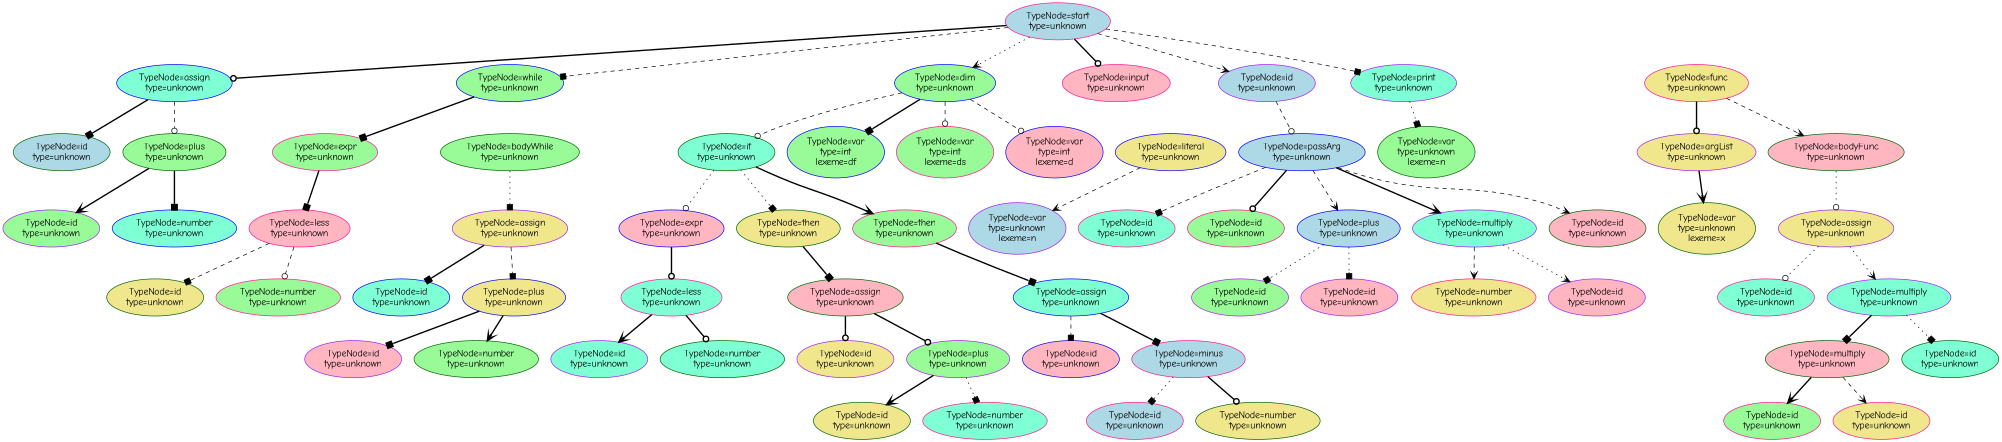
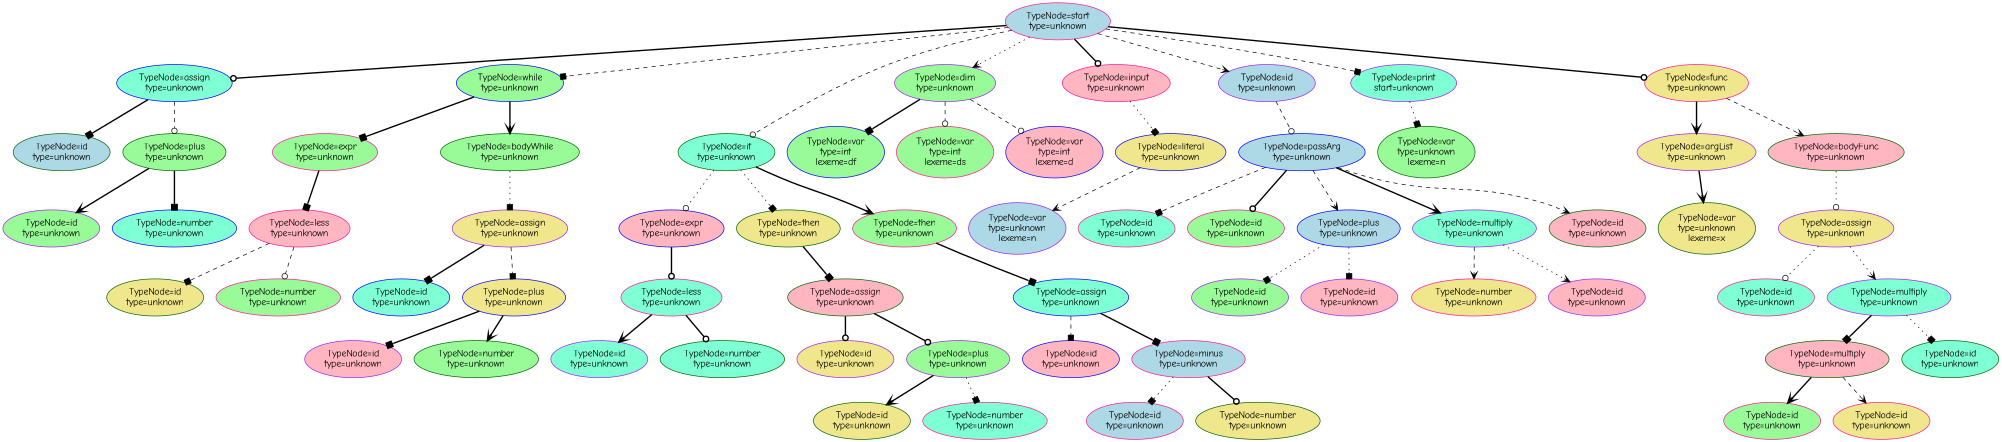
edge "TypeNode=start type=unknown" -> "TypeNode=func type=unknown": added
node "TypeNode=dim type=unknown": color blue -> purple
node "TypeNode=print type=unknown": label "TypeNode=print type=unknown" -> "TypeNode=print start=unknown"
edge "TypeNode=dim type=unknown" -> "TypeNode=if type=unknown": now "TypeNode=start type=unknown" -> "TypeNode=if type=unknown"
edge "TypeNode=while type=unknown" -> "TypeNode=bodyWhile type=unknown": added
edge "TypeNode=input type=unknown" -> "TypeNode=literal type=unknown": added
edge "TypeNode=func type=unknown" -> "TypeNode=argList type=unknown": arrowhead odot -> vee
